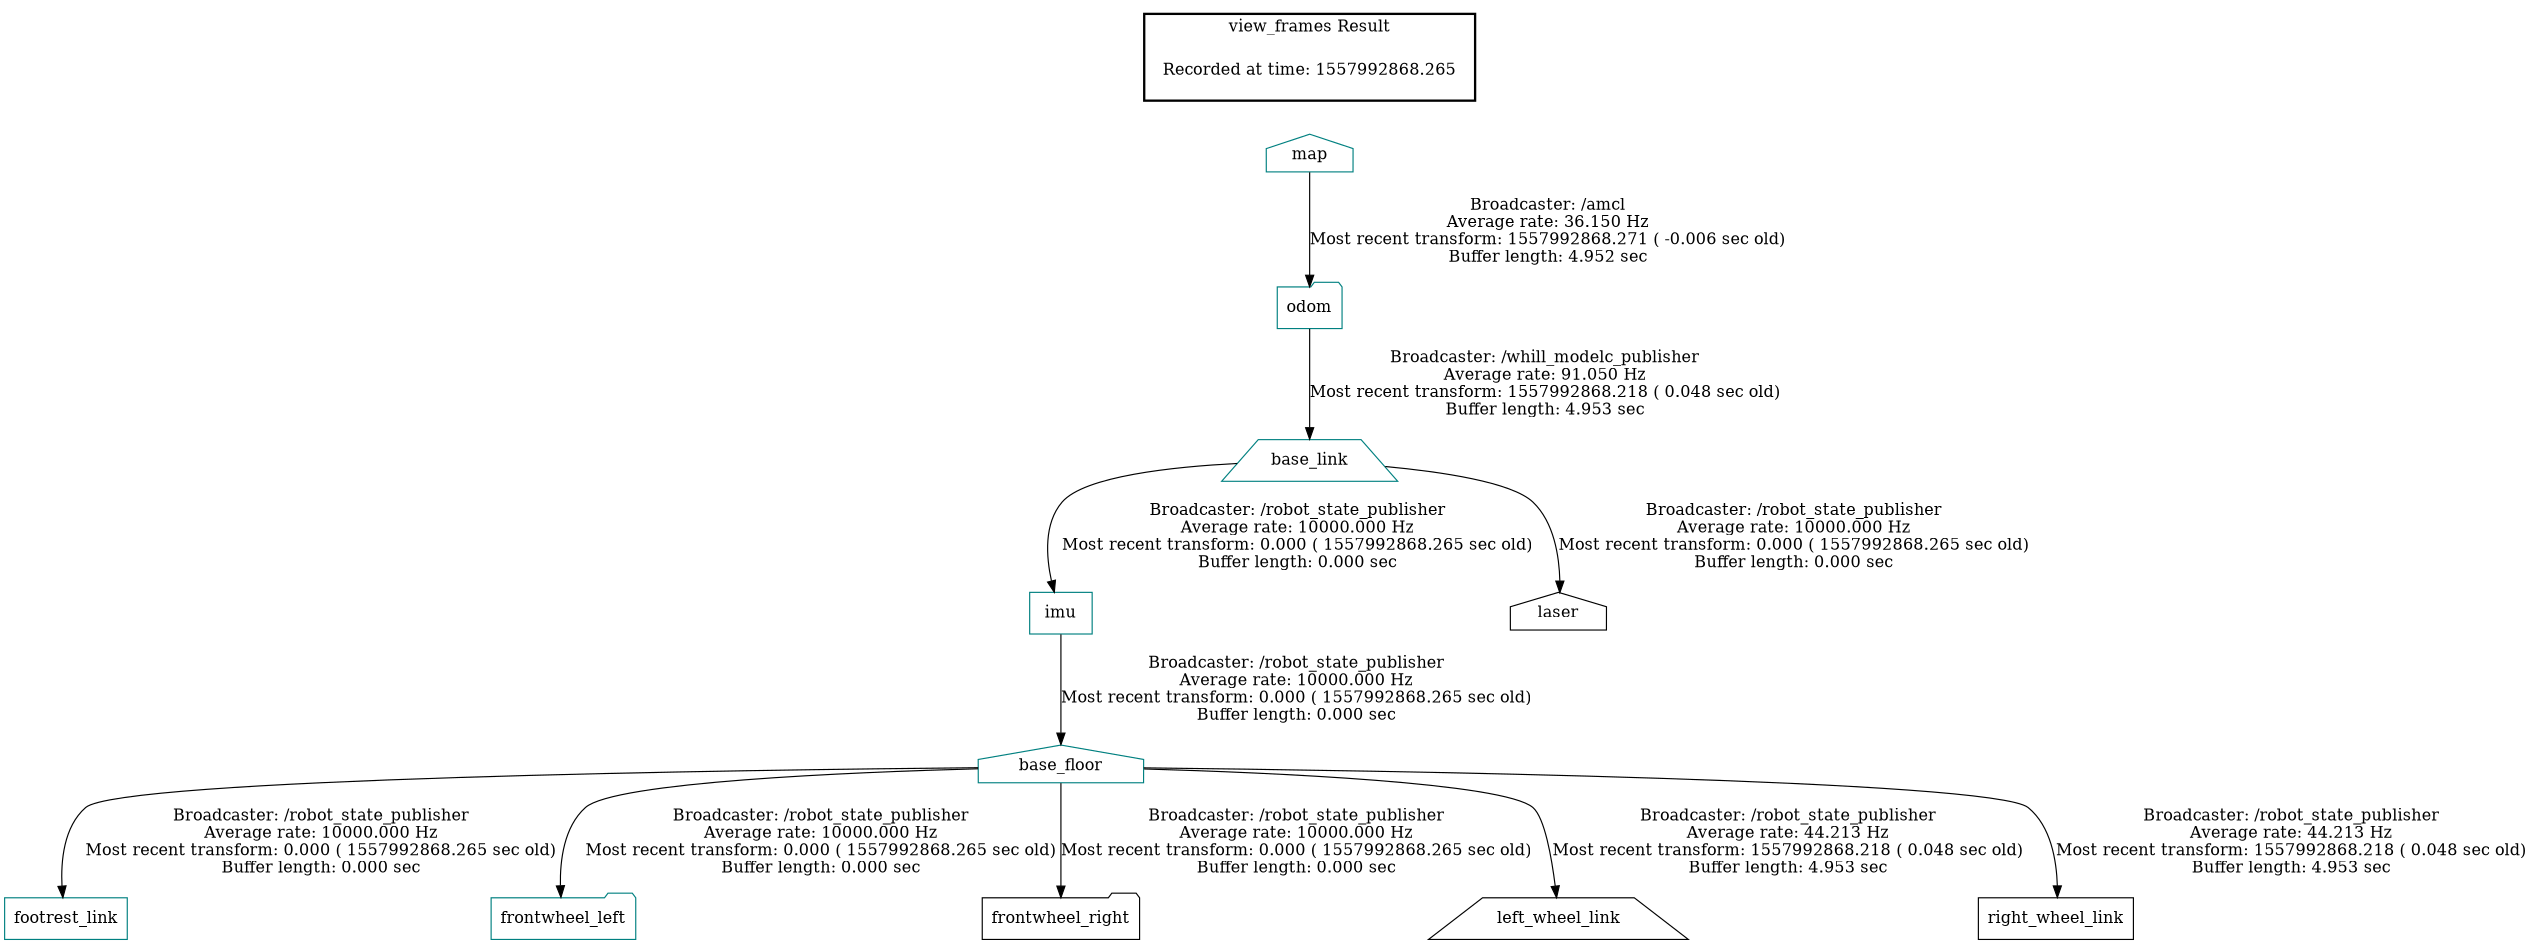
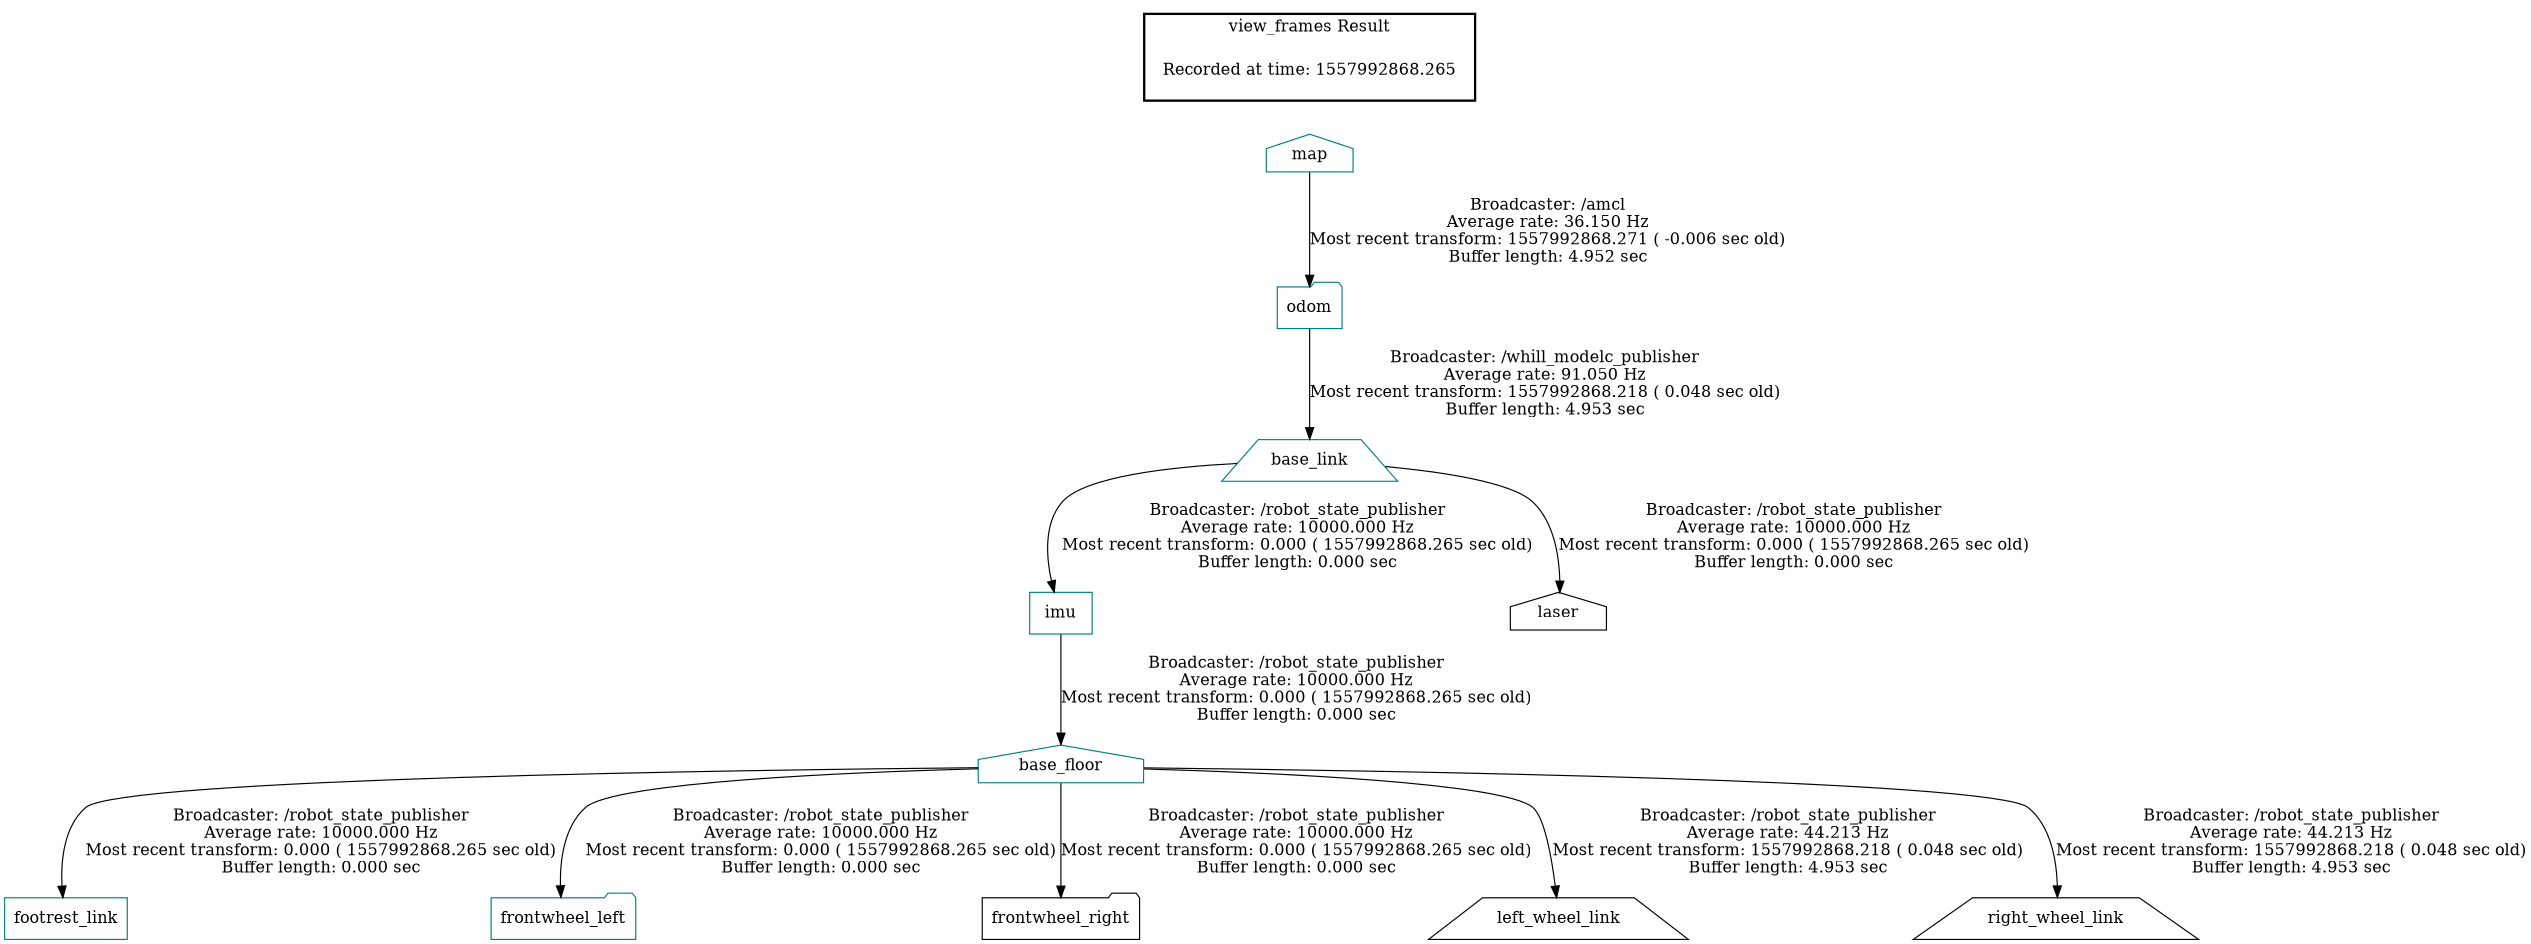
node "right_wheel_link": shape box -> trapezium
